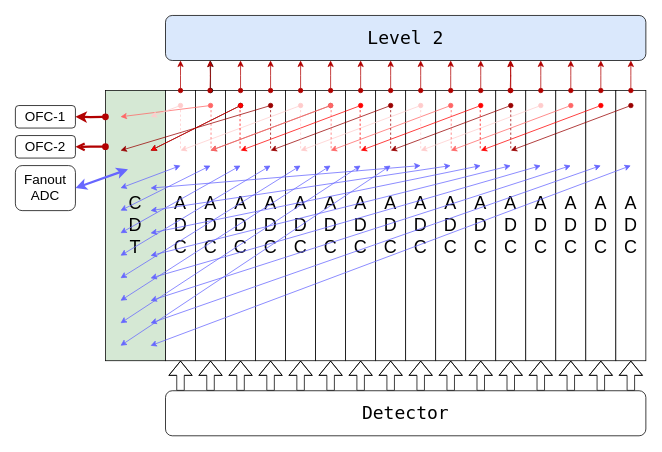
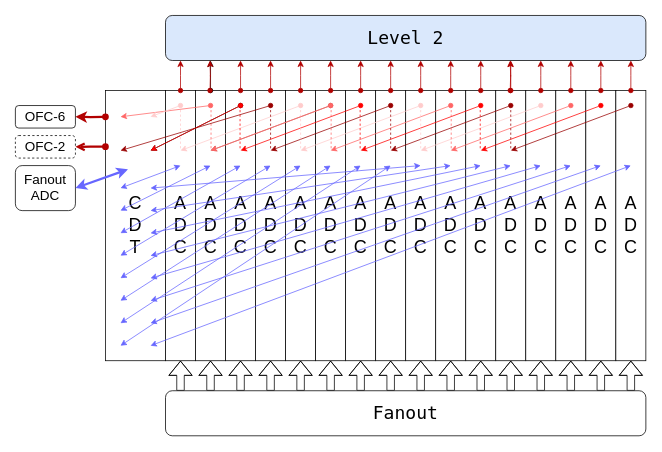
node "OFC-1": label "OFC-1" -> "OFC-6"
node "OFC-2": style solid -> dashed
node "CDT": fillcolor #d5e8d4 -> #ffffff
node "Detector": label "Detector" -> "Fanout"
